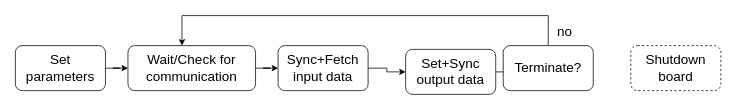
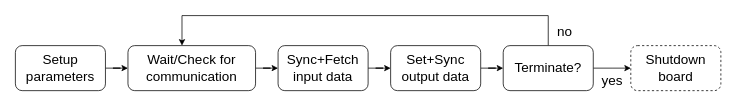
node "Set parameters": label "Set parameters" -> "Setup parameters"
edge "Terminate?" -> "Shutdown board": added, label "yes"
node "Set+Sync output data": moved (450, 72) -> (435, 68)
